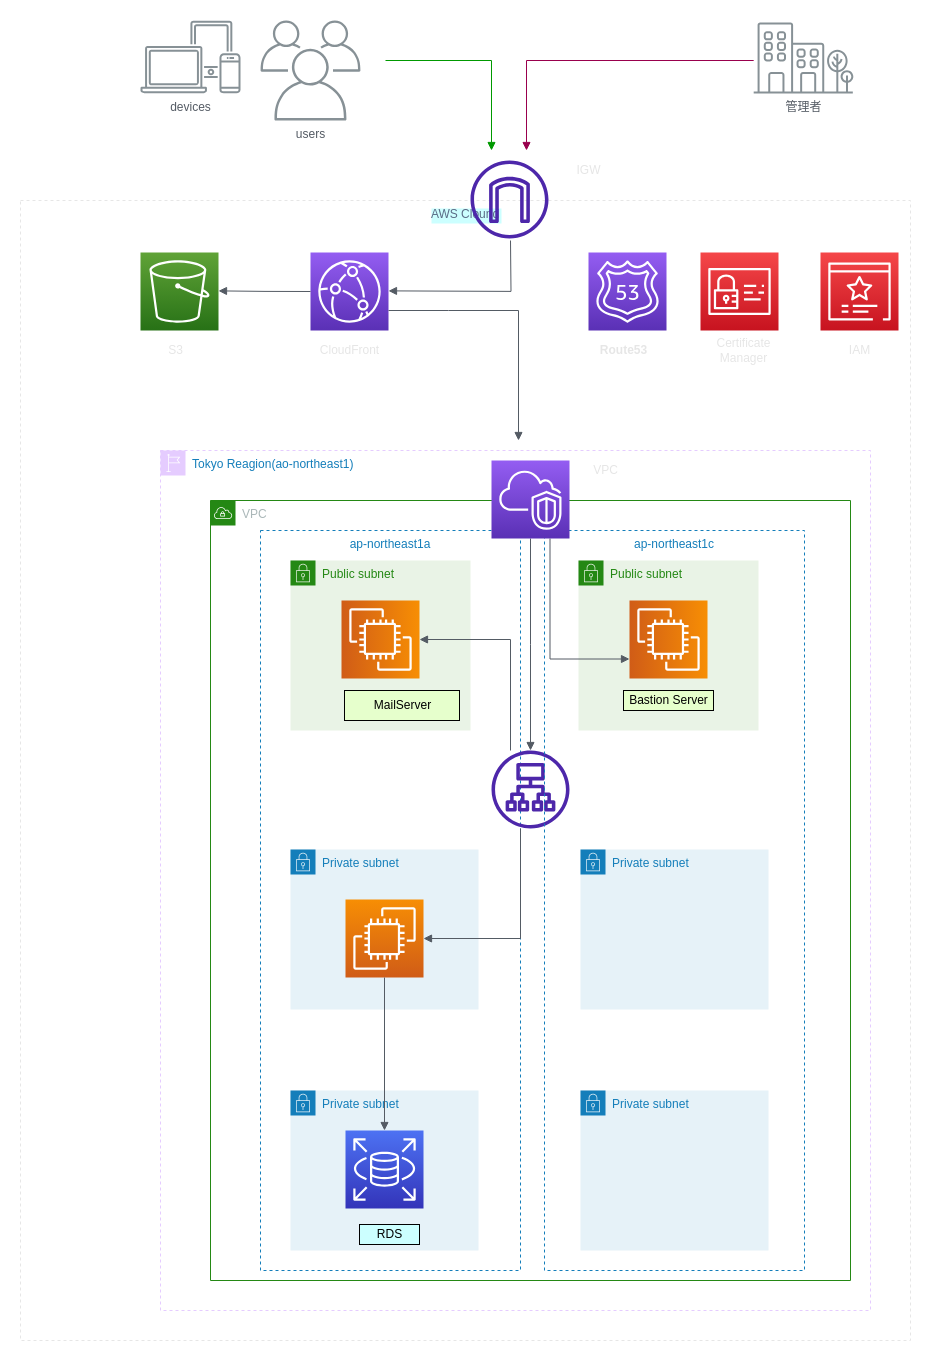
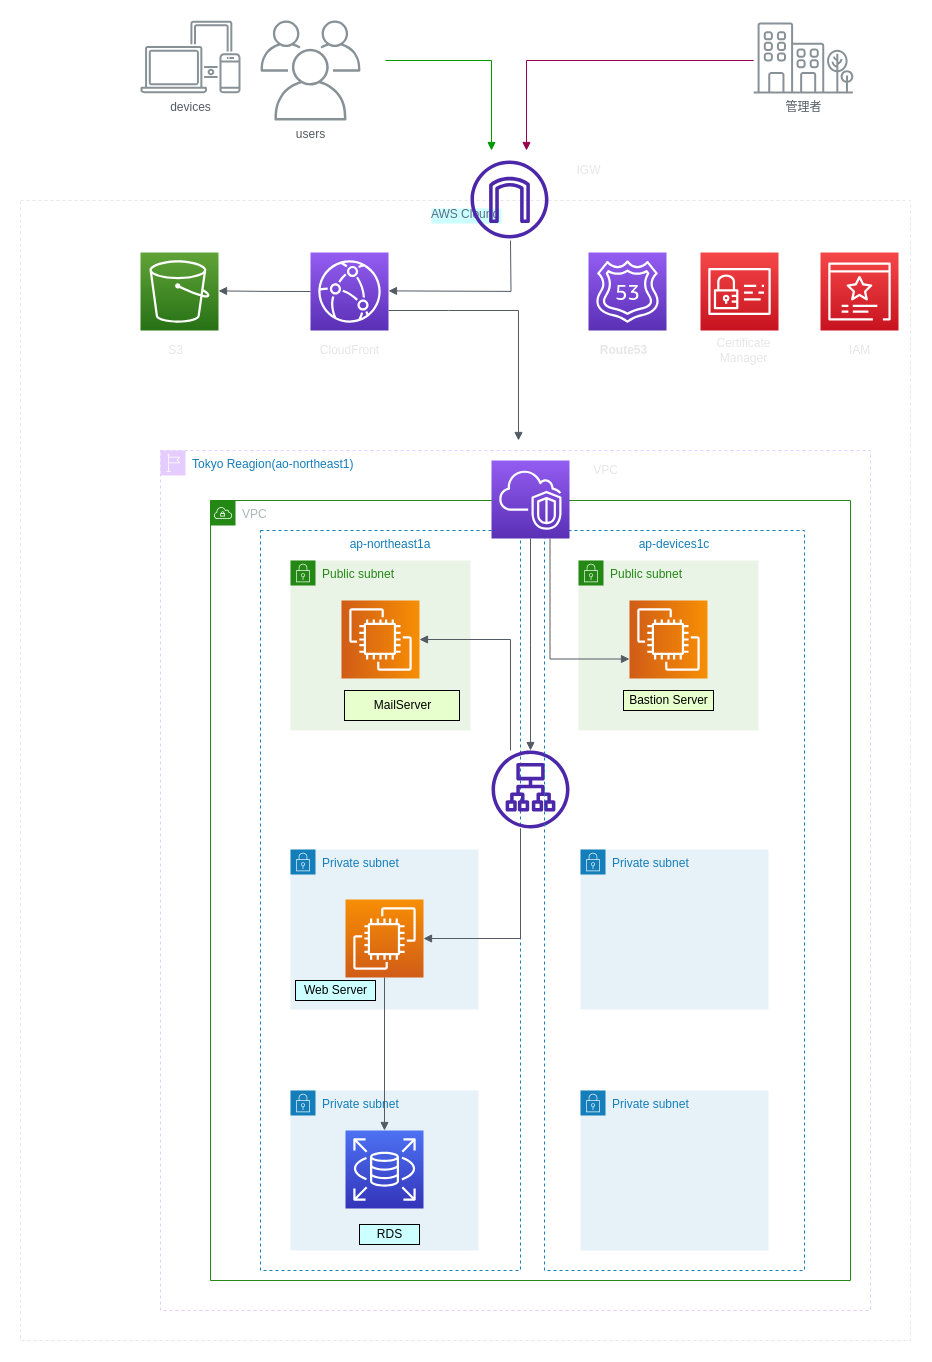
node "ap-northeast1c": label "ap-northeast1c" -> "ap-devices1c"
node "Web Server": added
